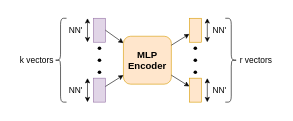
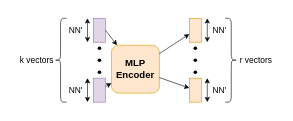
node "MLP Encoder": moved (147, 60) -> (135, 69)
